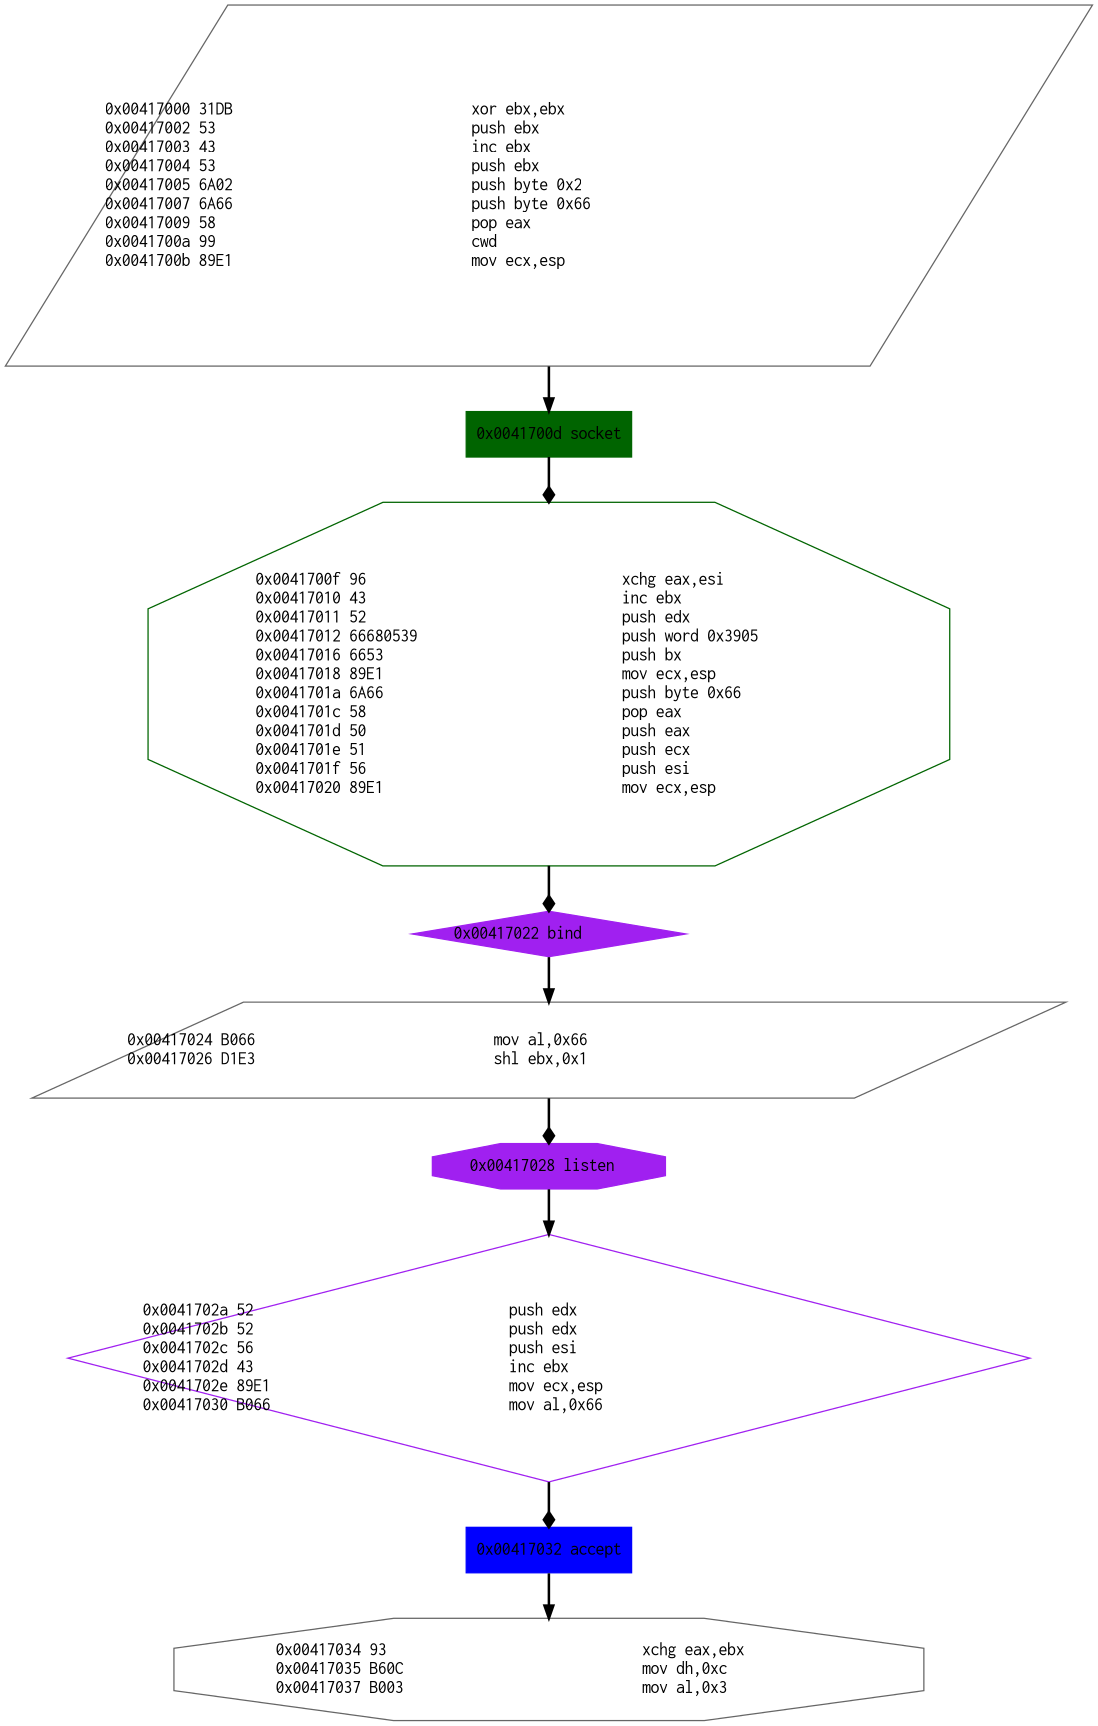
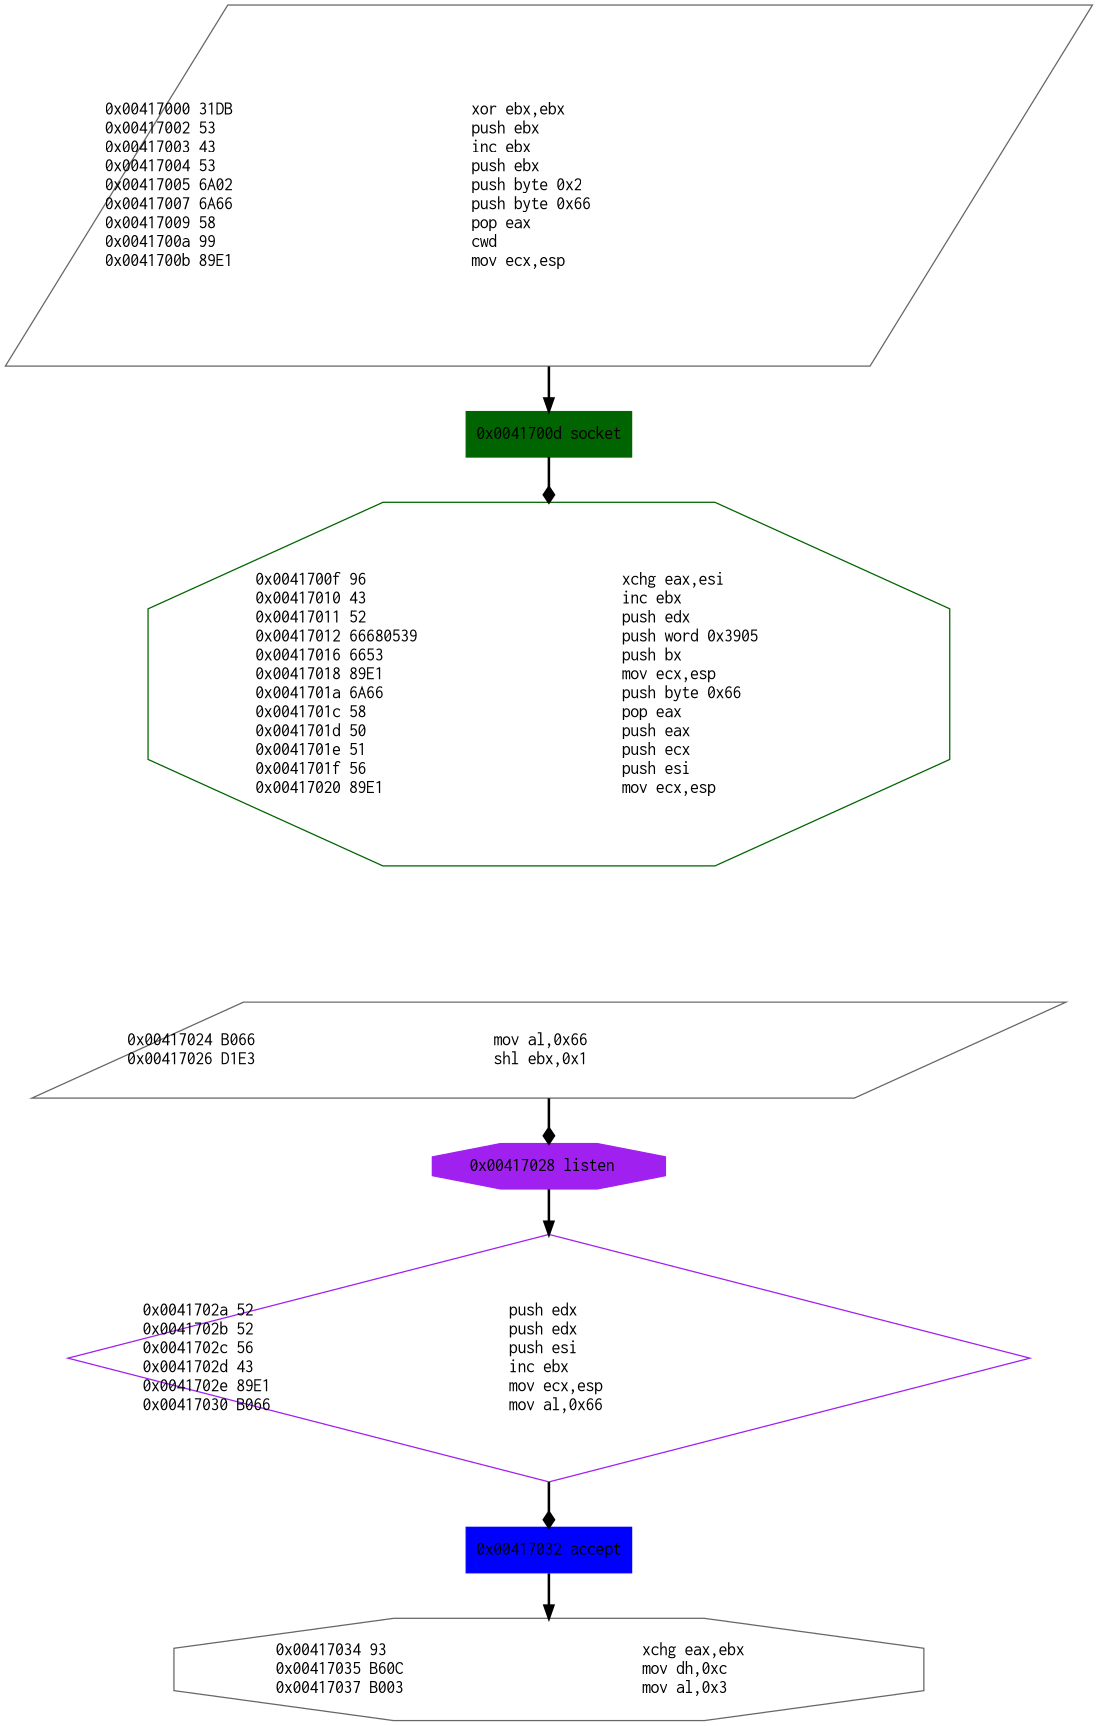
node "0x00417022 bind": removed
